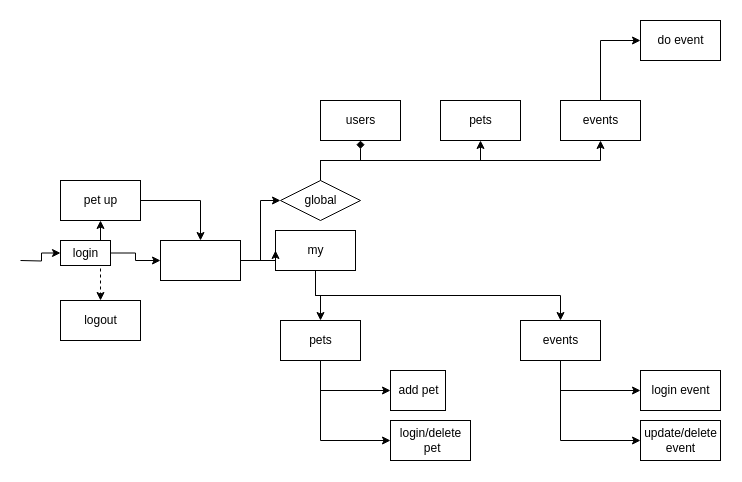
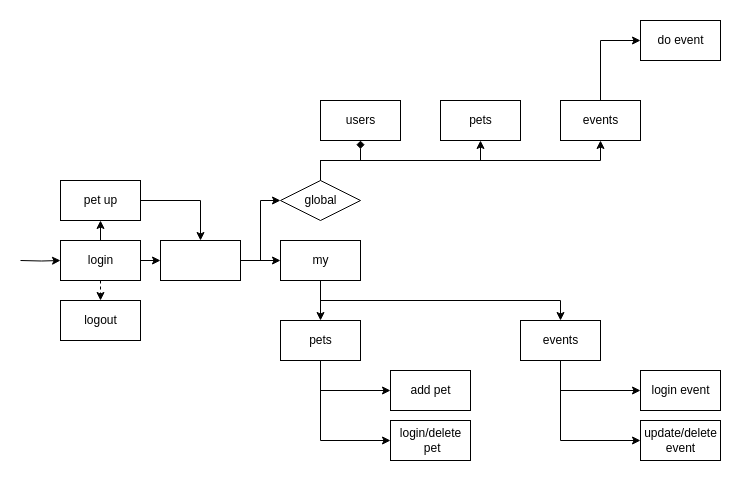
node "my": moved (316, 251) -> (321, 261)
node "login": size 50x25 -> 80x40
node "add pet": size 55x40 -> 80x40
